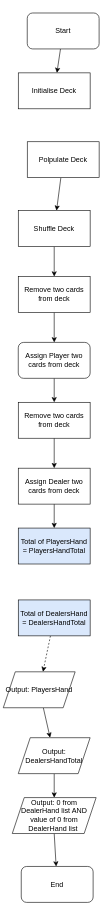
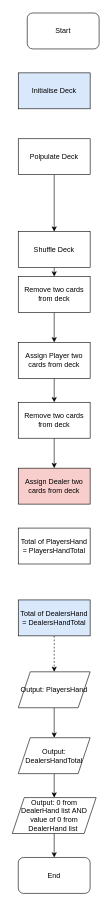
edge "Start" -> "Initialise Deck": removed
node "Initialise Deck": fillcolor #ffffff -> #dae8fc
node "Polpulate Deck": moved (63, 159) -> (54, 156)
node "Shuffle Deck": moved (54, 228) -> (54, 249)
node "Assign Player two cards from deck": shape rounded rectangle -> rectangle
node "Assign Dealer two cards from deck": fillcolor #ffffff -> #f8cecc
edge "Assign Dealer two cards from deck" -> "Total of PlayersHand = PlayersHandTotal": removed
node "Total of PlayersHand = PlayersHandTotal": fillcolor #dae8fc -> #ffffff
node "Output: PlayersHand": moved (39, 690) -> (54, 690)
node "End": moved (57, 885) -> (54, 876)
